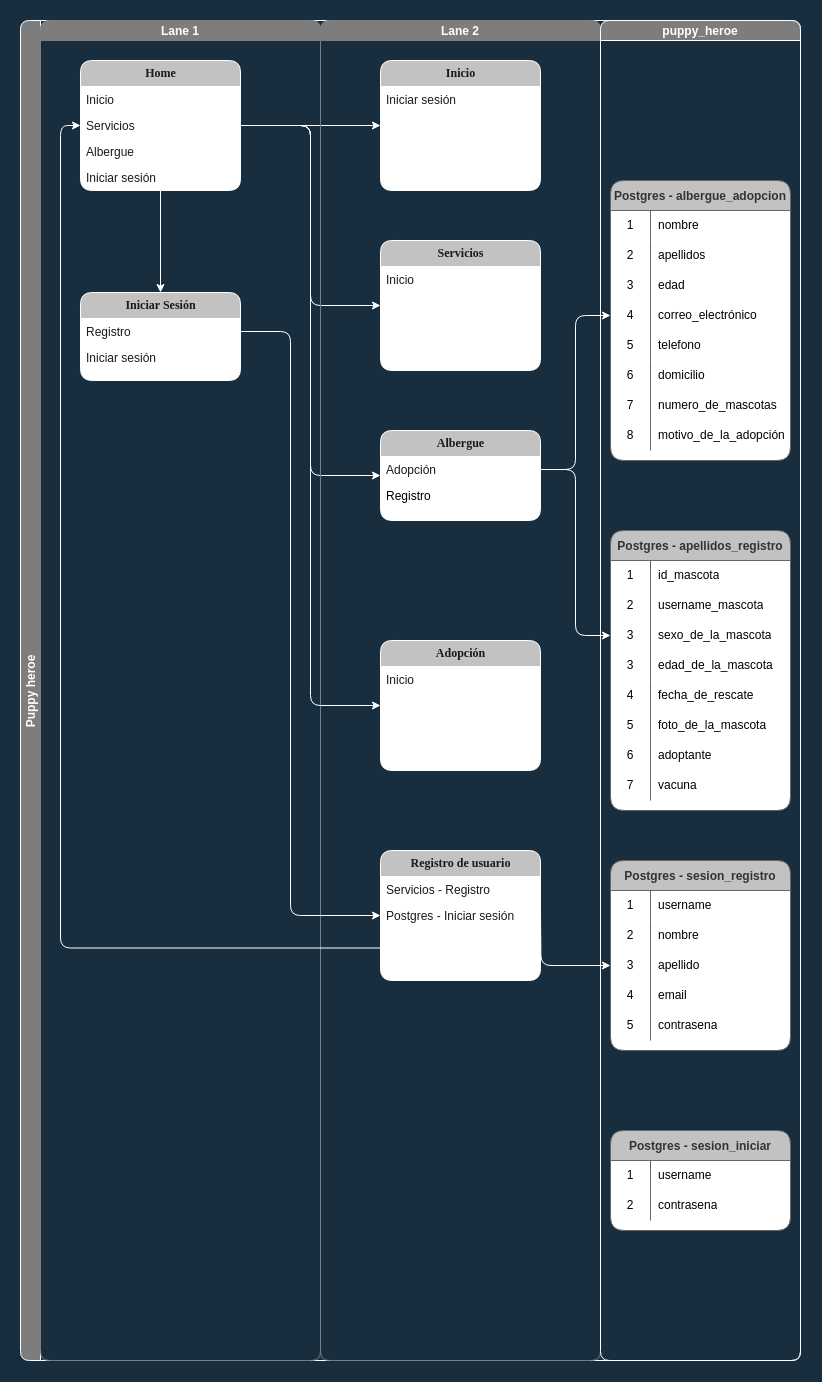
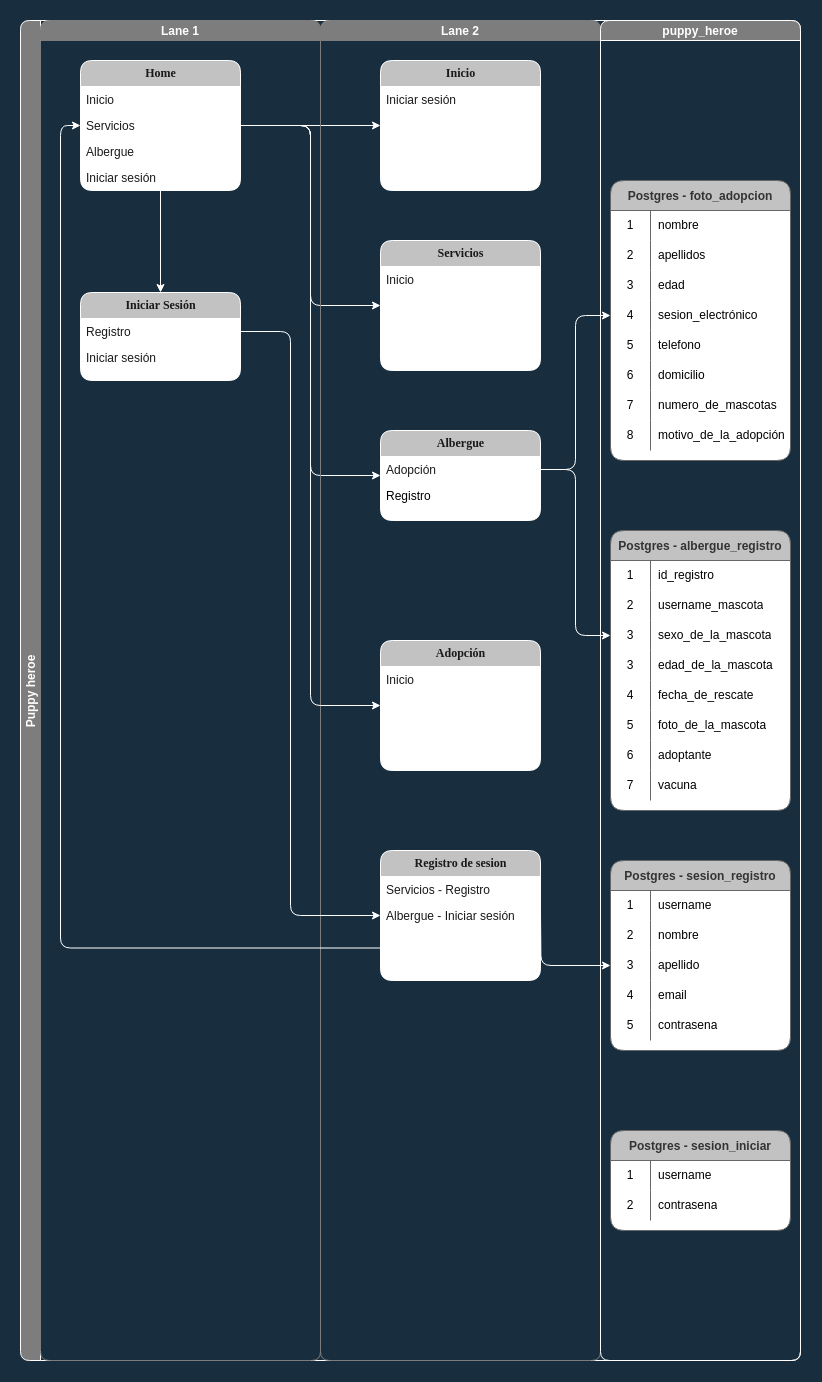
node "Postgres - albergue_adopcion": label "Postgres - albergue_adopcion" -> "Postgres - foto_adopcion"
node "correo_electrónico": label "correo_electrónico" -> "sesion_electrónico"
node "Postgres - apellidos_registro": label "Postgres - apellidos_registro" -> "Postgres - albergue_registro"
node "id_mascota": label "id_mascota" -> "id_registro"
node "Registro de usuario": label "Registro de usuario" -> "Registro de sesion"
node "Postgres - Iniciar sesión": label "Postgres - Iniciar sesión" -> "Albergue - Iniciar sesión"
